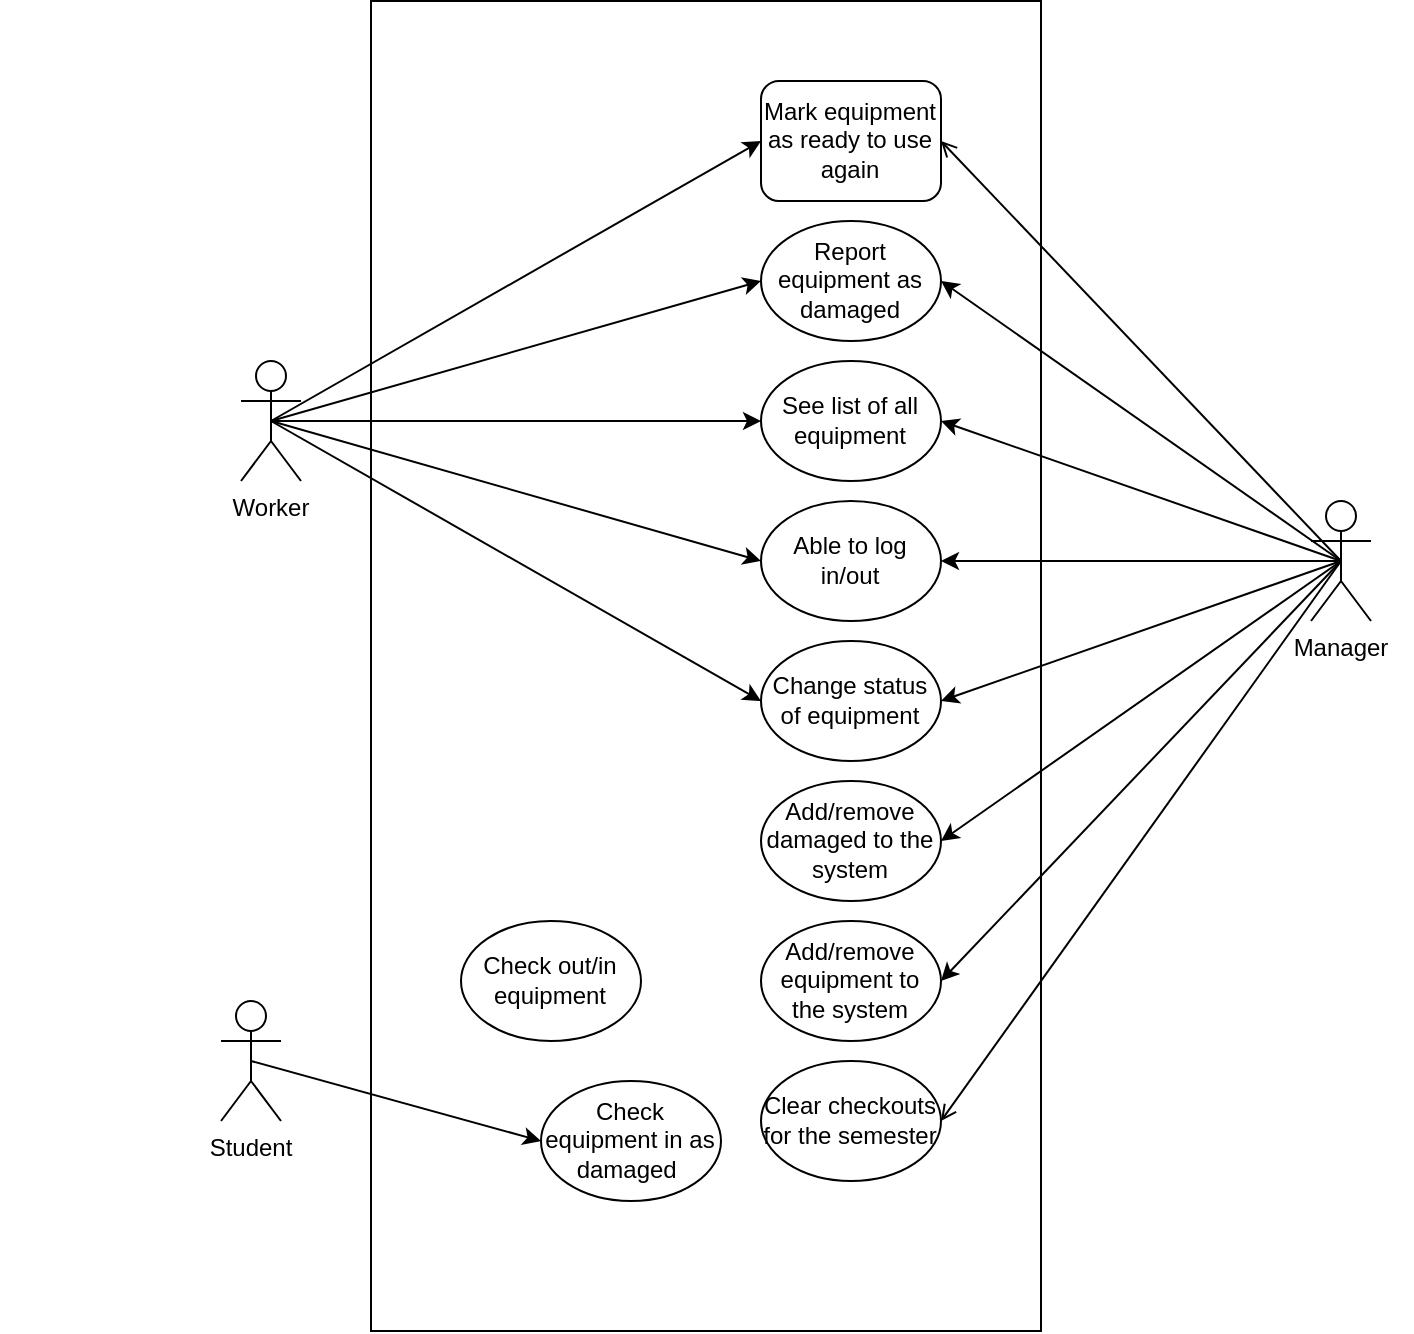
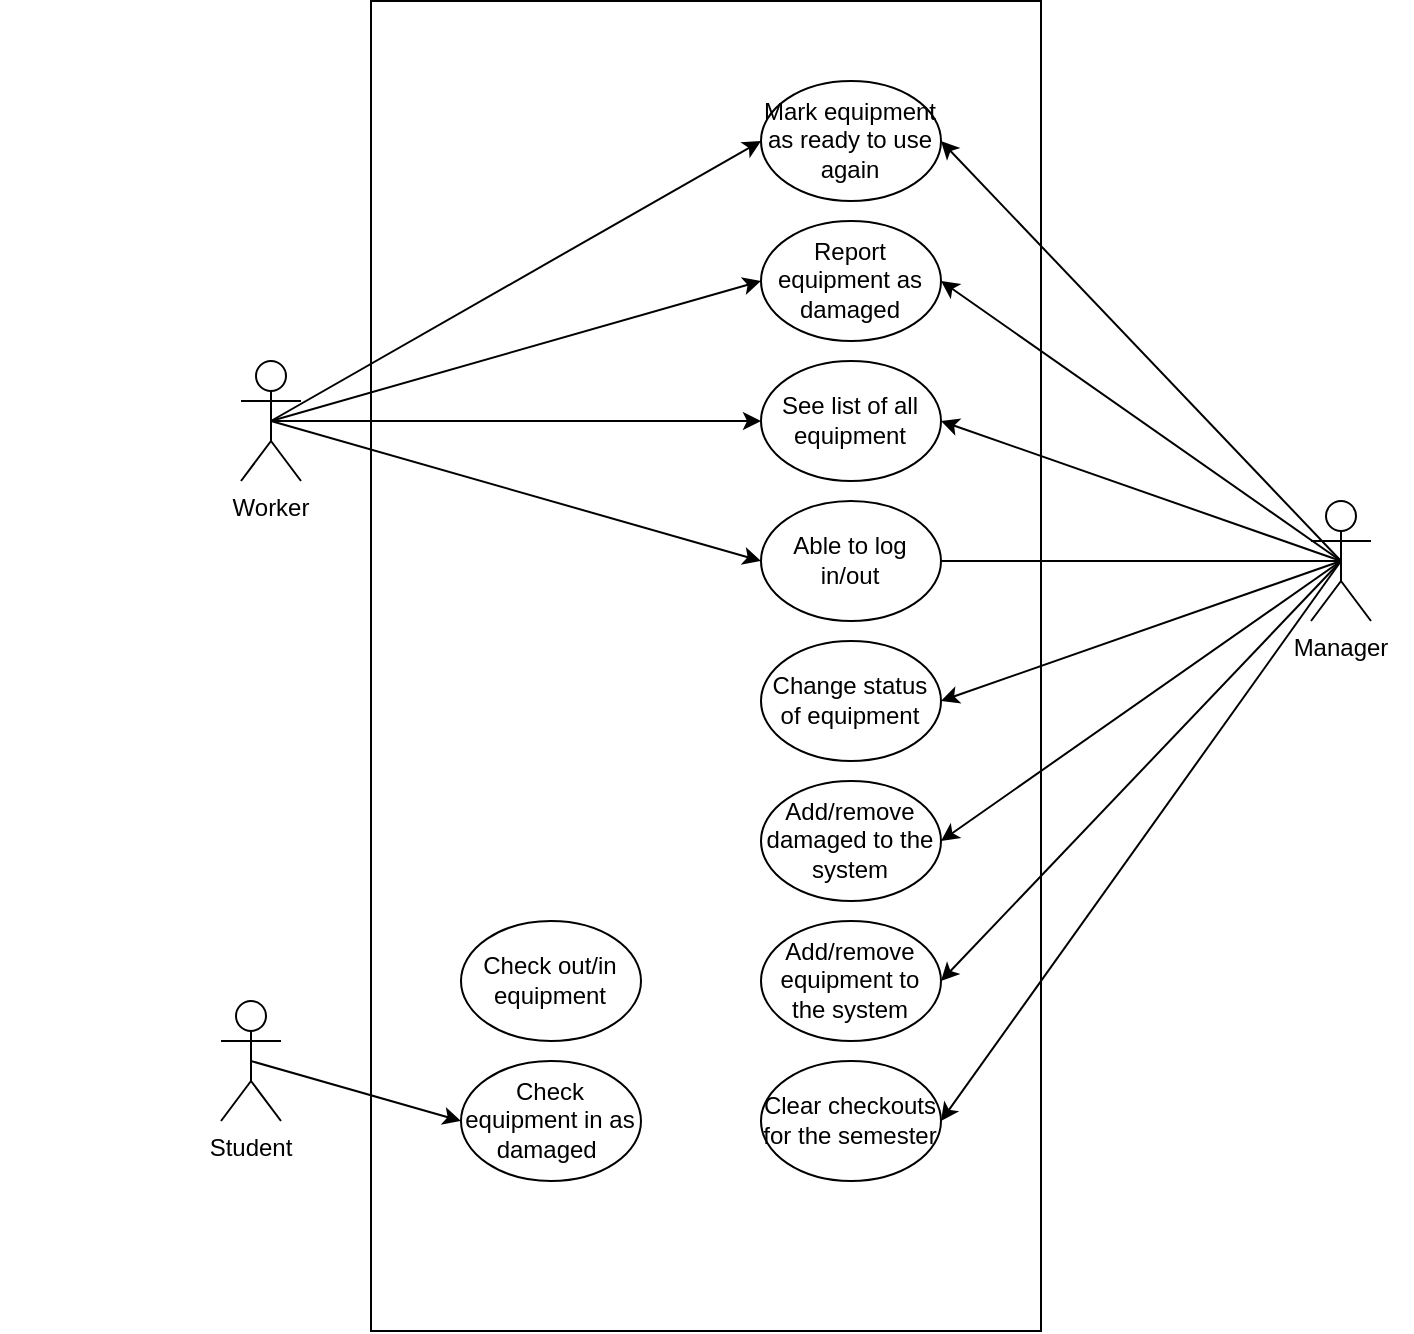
node "Mark equipment as ready to use again": shape rounded rectangle -> ellipse
edge "Manager" -> "Mark equipment as ready to use again": arrowhead open -> classic
edge "Manager" -> "Able to log in/out": arrowhead classic -> none
edge "Worker" -> "Change status of equipment": removed
edge "Manager" -> "Clear checkouts for the semester": arrowhead open -> classic
node "Check equipment in as damaged": moved (631, 1141) -> (551, 1121)
